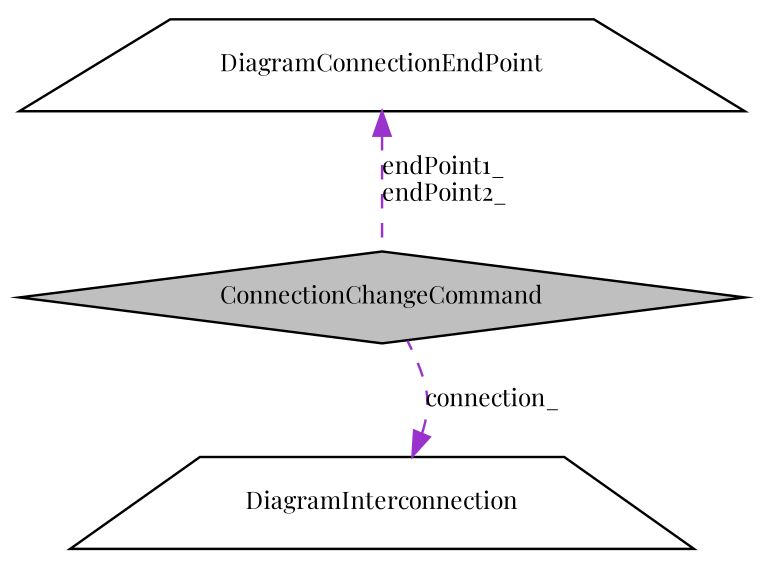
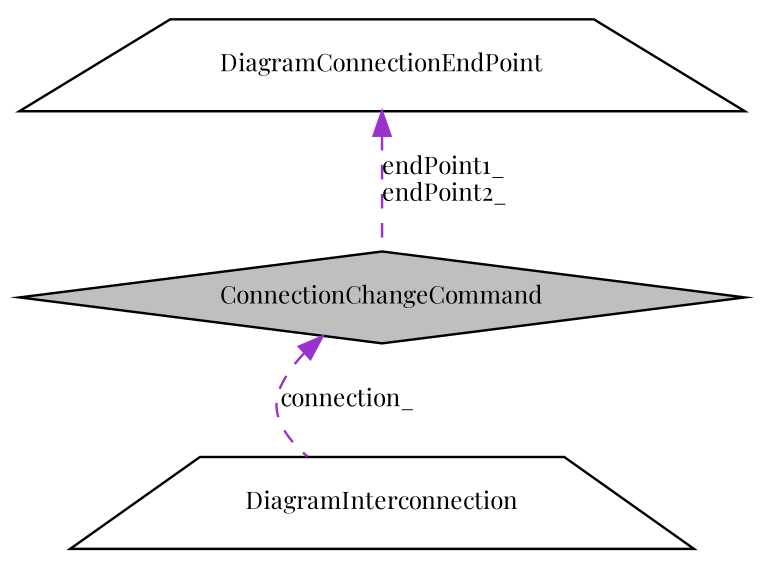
edge "ConnectionChangeCommand" -> "DiagramInterconnection": reversed
